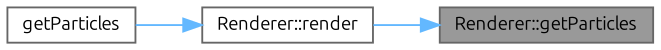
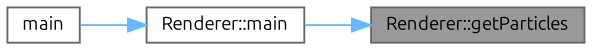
node "getParticles": label "getParticles" -> "main"
node "Renderer::render": label "Renderer::render" -> "Renderer::main"
